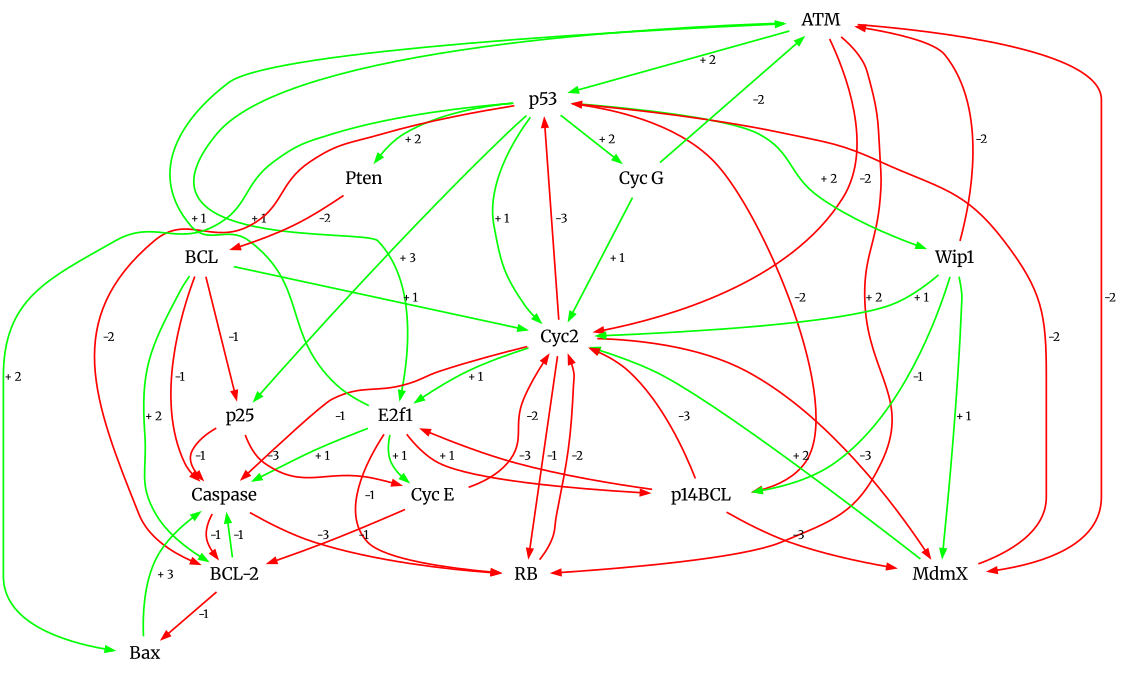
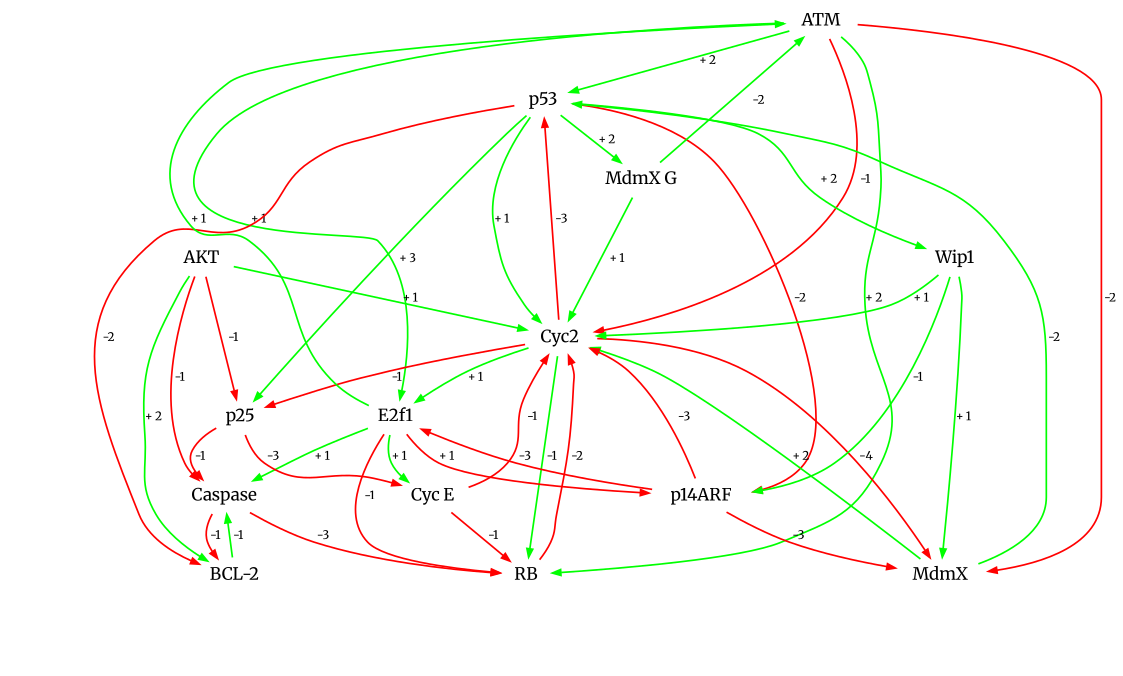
edge "Wip1" -> "ATM": removed, label "-2"
node "Pten": removed
node "Cyc G": label "Cyc G" -> "MdmX G"
edge "ATM" -> "Cyc2": label " -2 " -> " -1 "
edge "MdmX" -> "p53": color red -> green
node "BCL": label "BCL" -> "AKT"
edge "Cyc2" -> "Caspase": now "Cyc2" -> "p25"
edge "Cyc E" -> "Cyc2": label " -2 " -> " -1 "
edge "ATM" -> "RB": color red -> green
edge "Cyc2" -> "RB": color red -> green
edge "Cyc2" -> "MdmX": label " -3 " -> " -4 "
node "p14BCL": label "p14BCL" -> "p14ARF"
edge "Cyc E" -> "BCL-2": now "Cyc E" -> "RB"
node "Bax": removed
